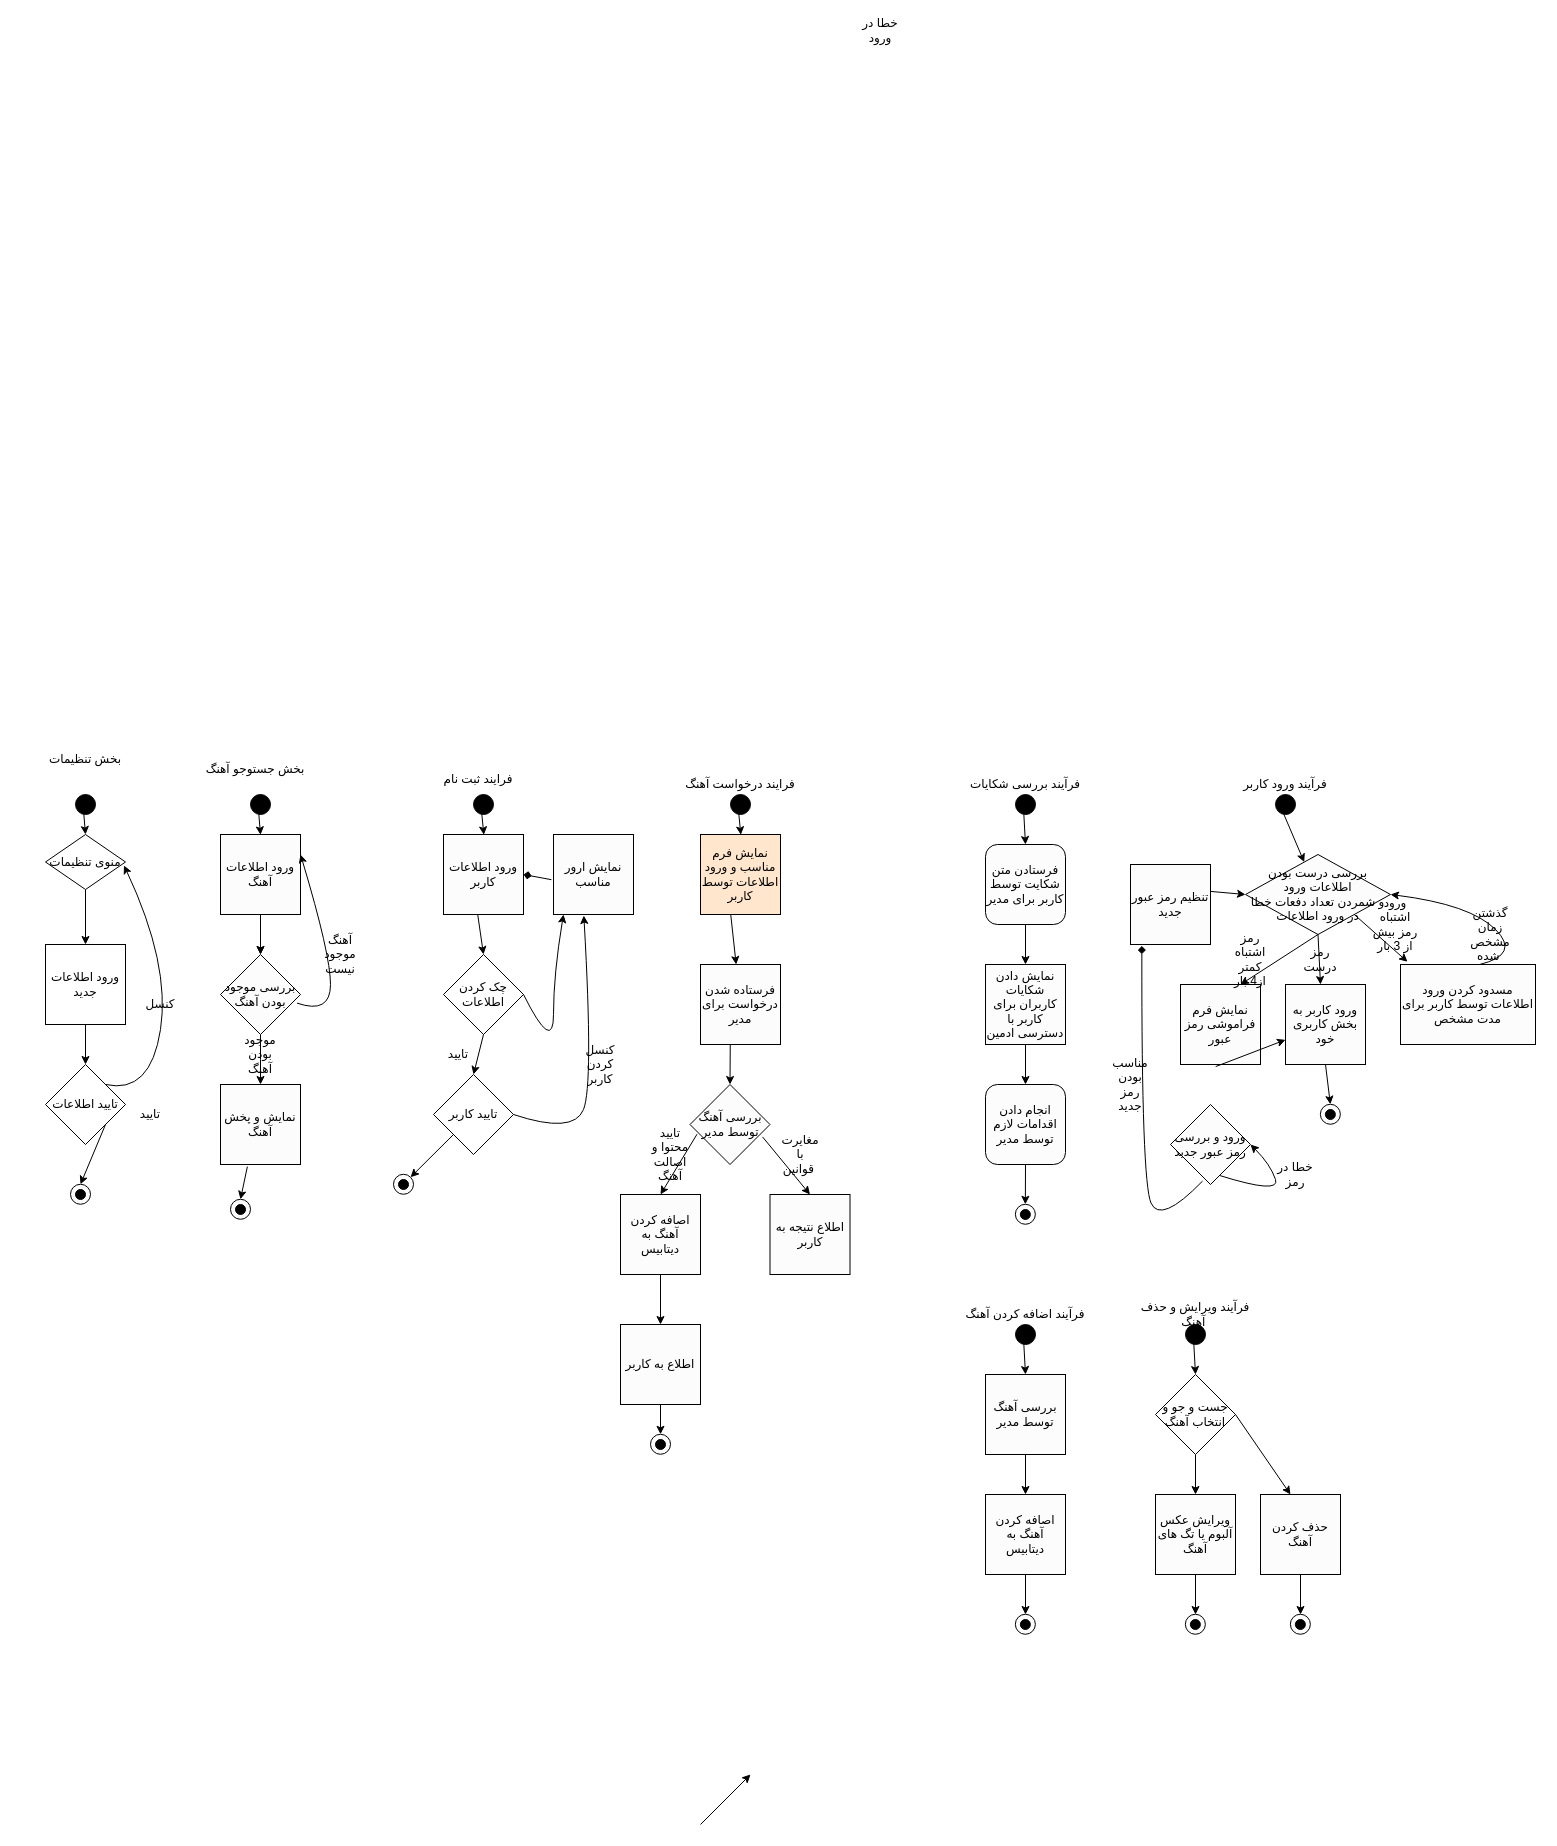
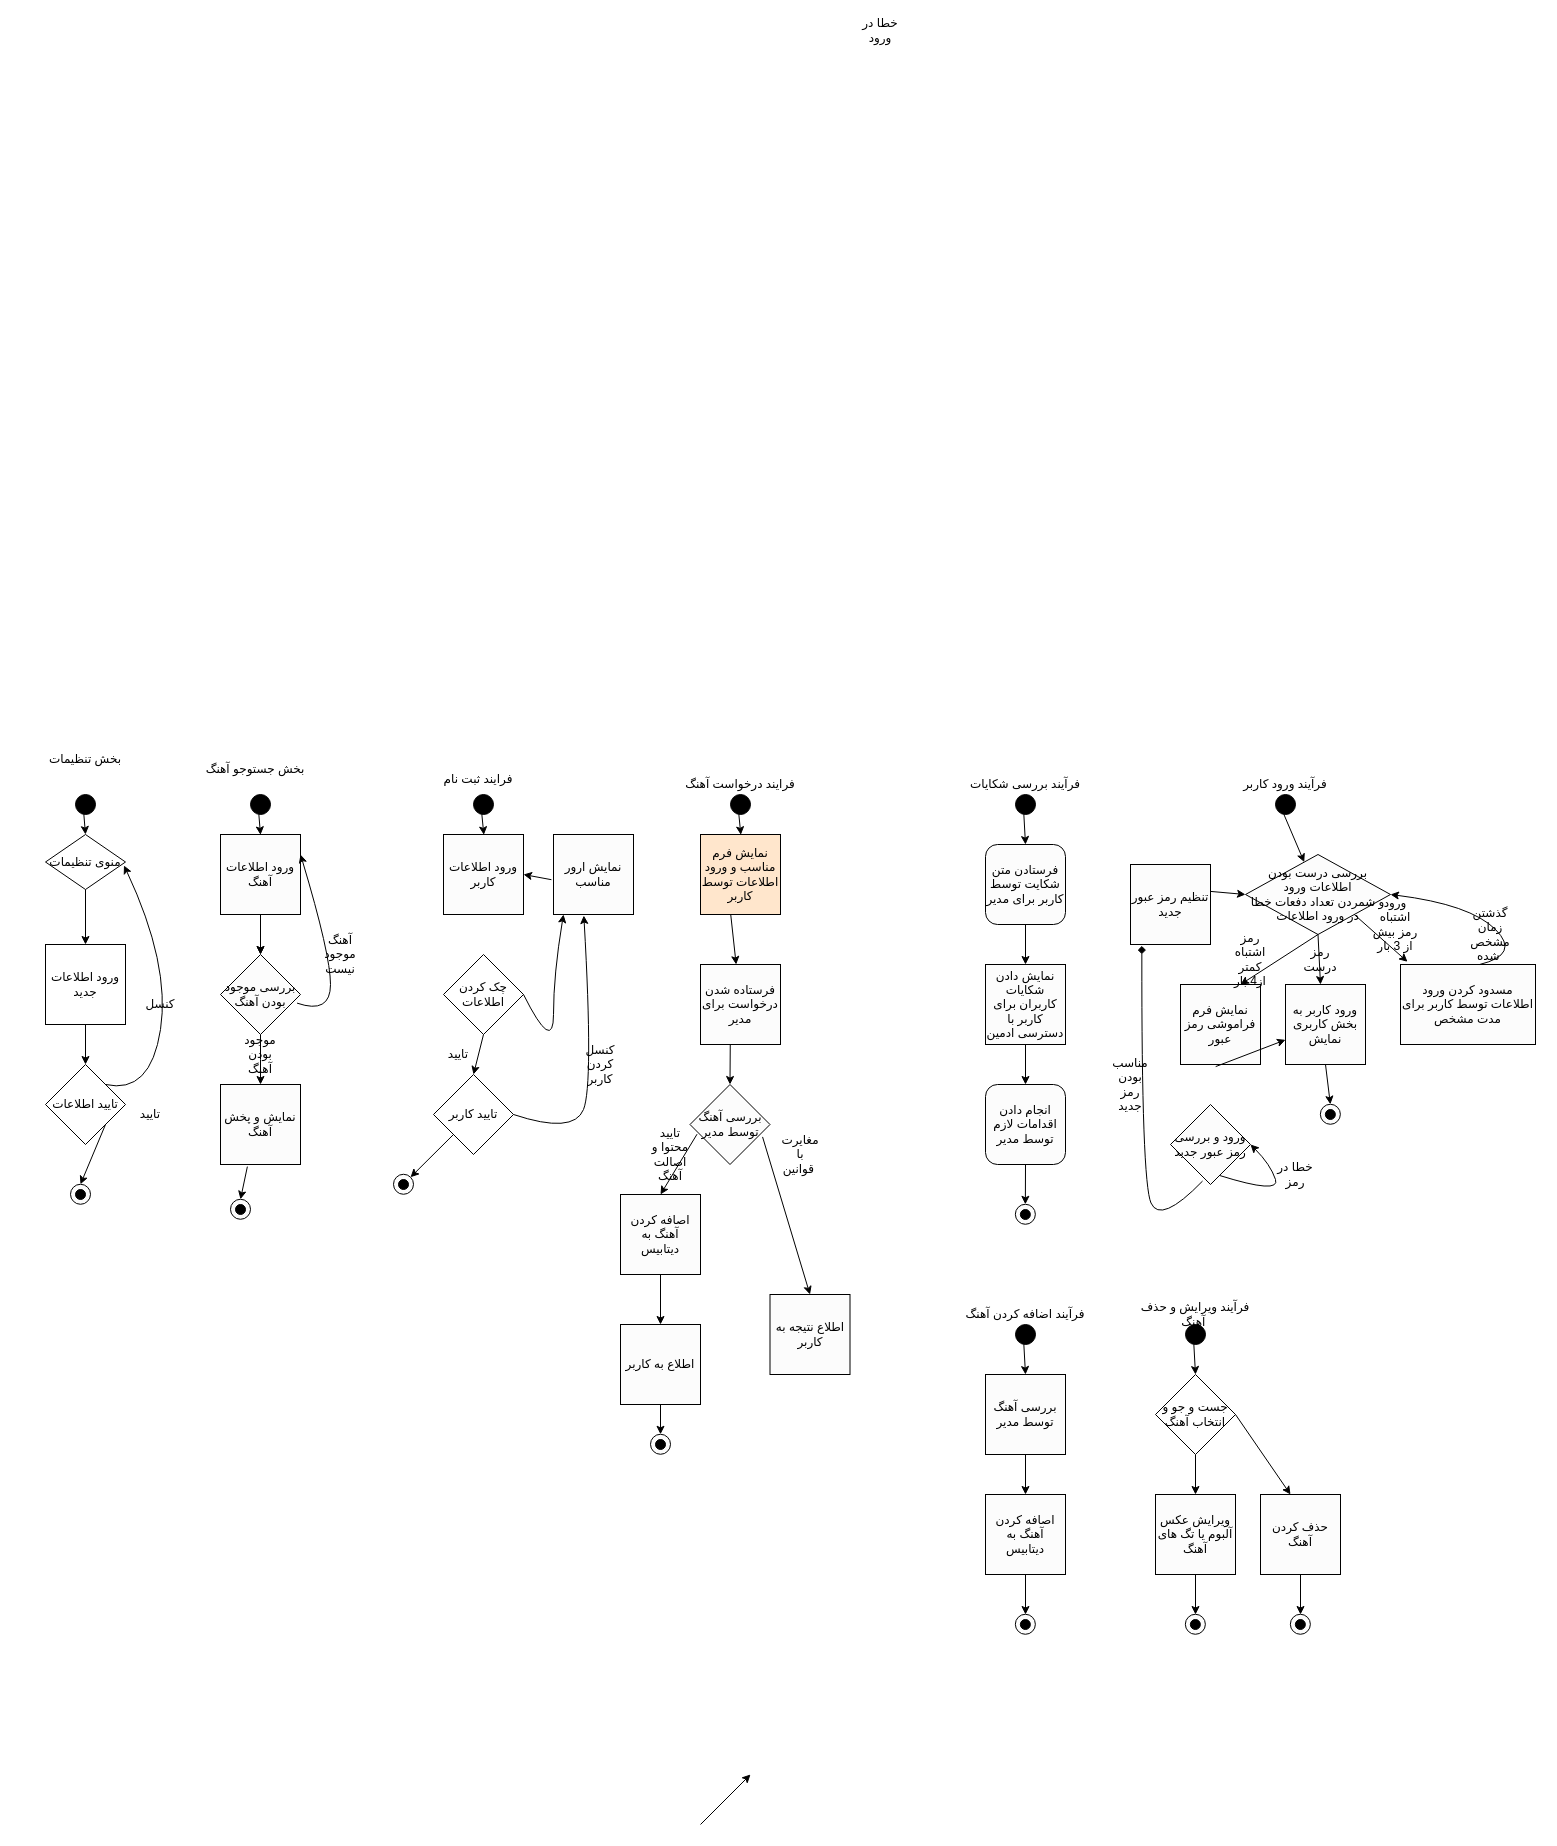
edge "نمایش ارور مناسب" -> "ورود اطلاعات کاربر": arrowhead diamond -> classic
edge "ورود اطلاعات کاربر" -> "چک کردن اطلاعات": removed
node "ورود کاربر به بخش کاربری خود": label "ورود کاربر به بخش کاربری خود" -> "ورود کاربر به بخش کاربری نمایش"
node "اطلاع نتیجه به کاربر": moved (810, 1235) -> (810, 1335)
